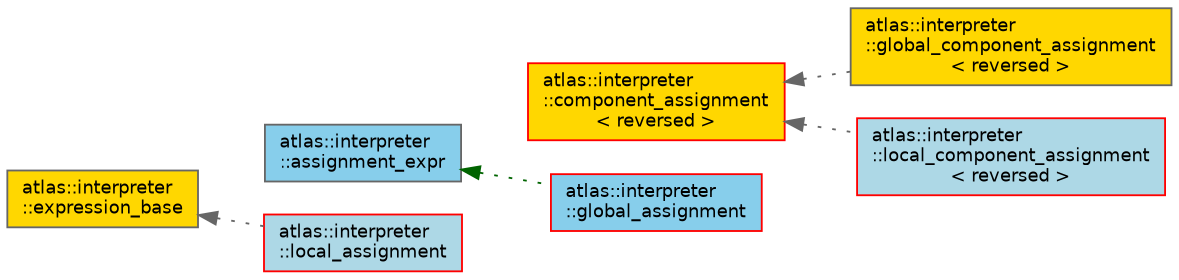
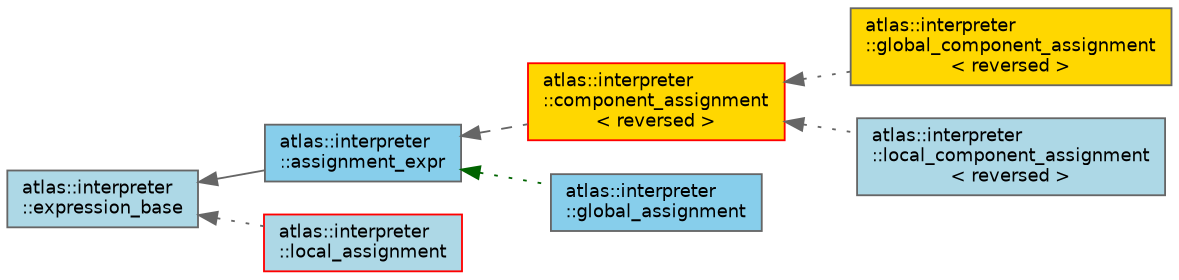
edge "atlas::interpreter ::component_assignment < reversed >" -> "atlas::interpreter ::assignment_expr": added
node "atlas::interpreter ::local_component_assignment < reversed >": color red -> gray40
edge "atlas::interpreter ::assignment_expr" -> "atlas::interpreter ::expression_base": added
node "atlas::interpreter ::expression_base": fillcolor gold -> lightblue
node "atlas::interpreter ::global_assignment": color red -> gray40
